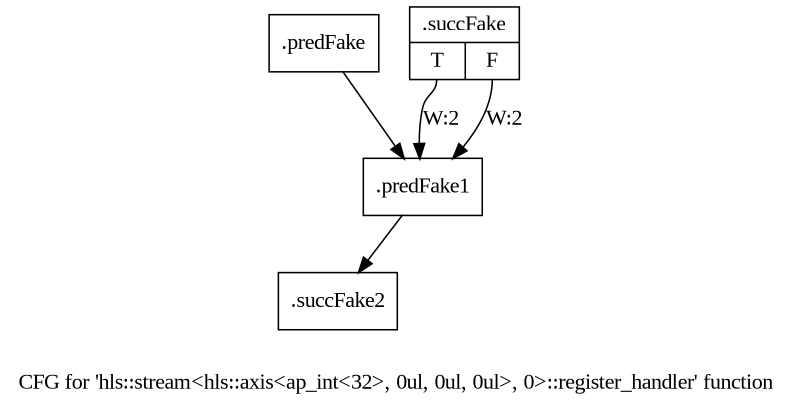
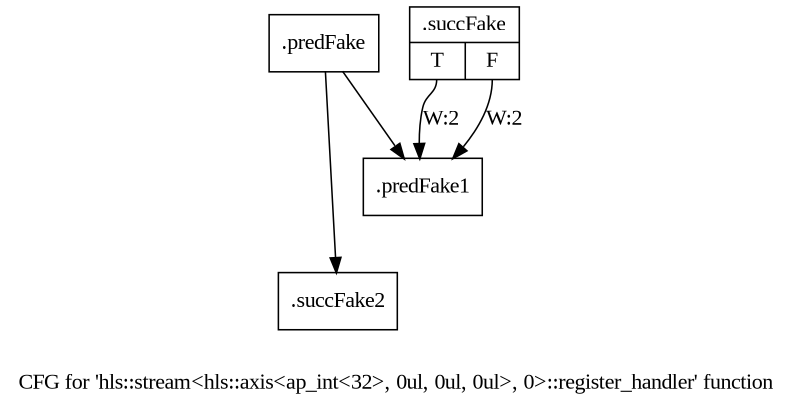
edge ".predFake1" -> ".succFake2": now ".predFake" -> ".succFake2"
